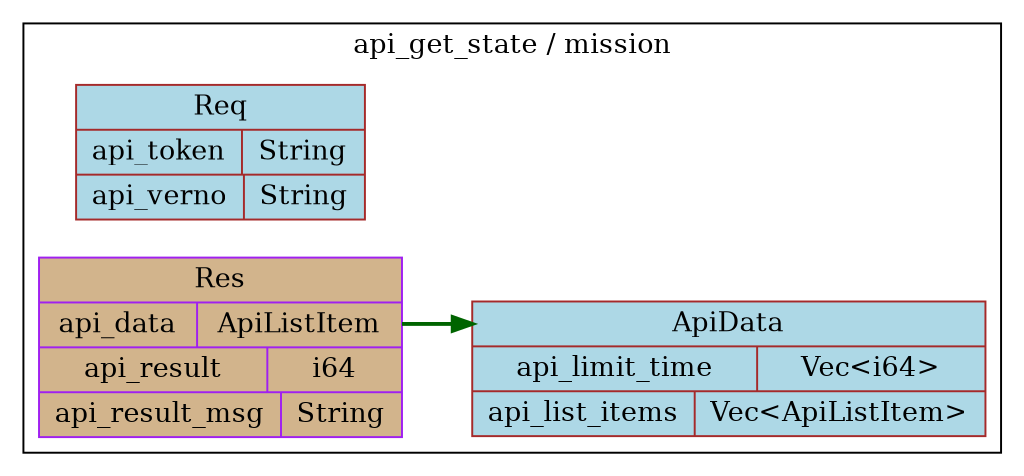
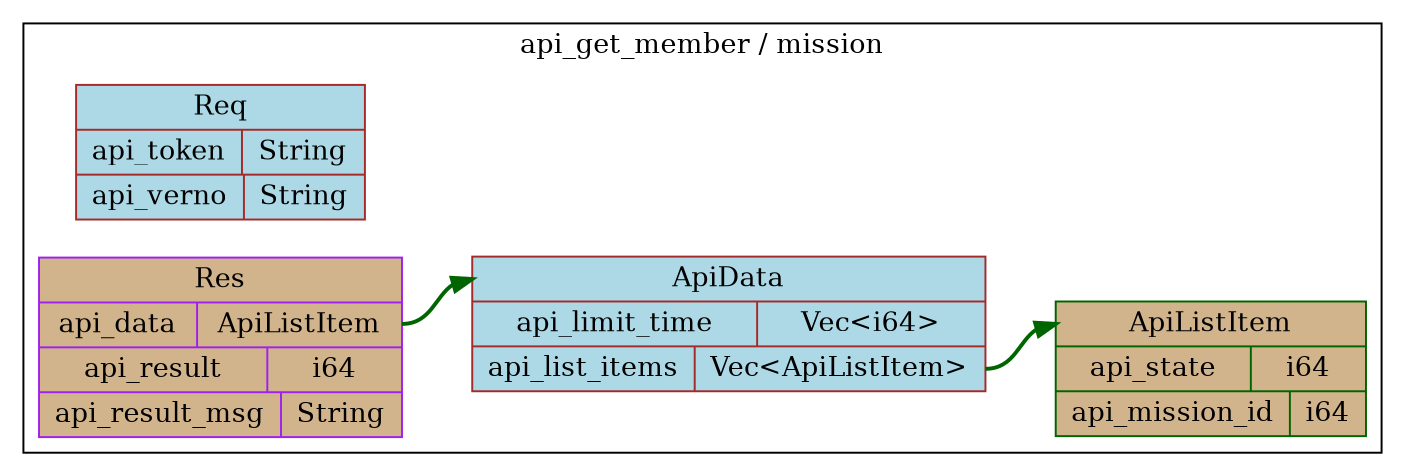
cluster "api_get_state / mission": label "api_get_state / mission" -> "api_get_member / mission"
node "ApiListItem": added
